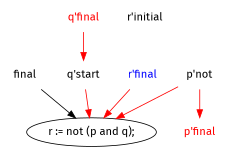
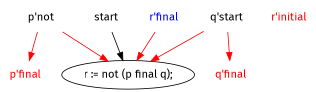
node "r'initial": fontcolor black -> red
edge "q'final" -> "q'start": reversed
node "final": label "final" -> "start"
node "r := not (p and q);": label "r := not (p and q);" -> "r := not (p final q);"
